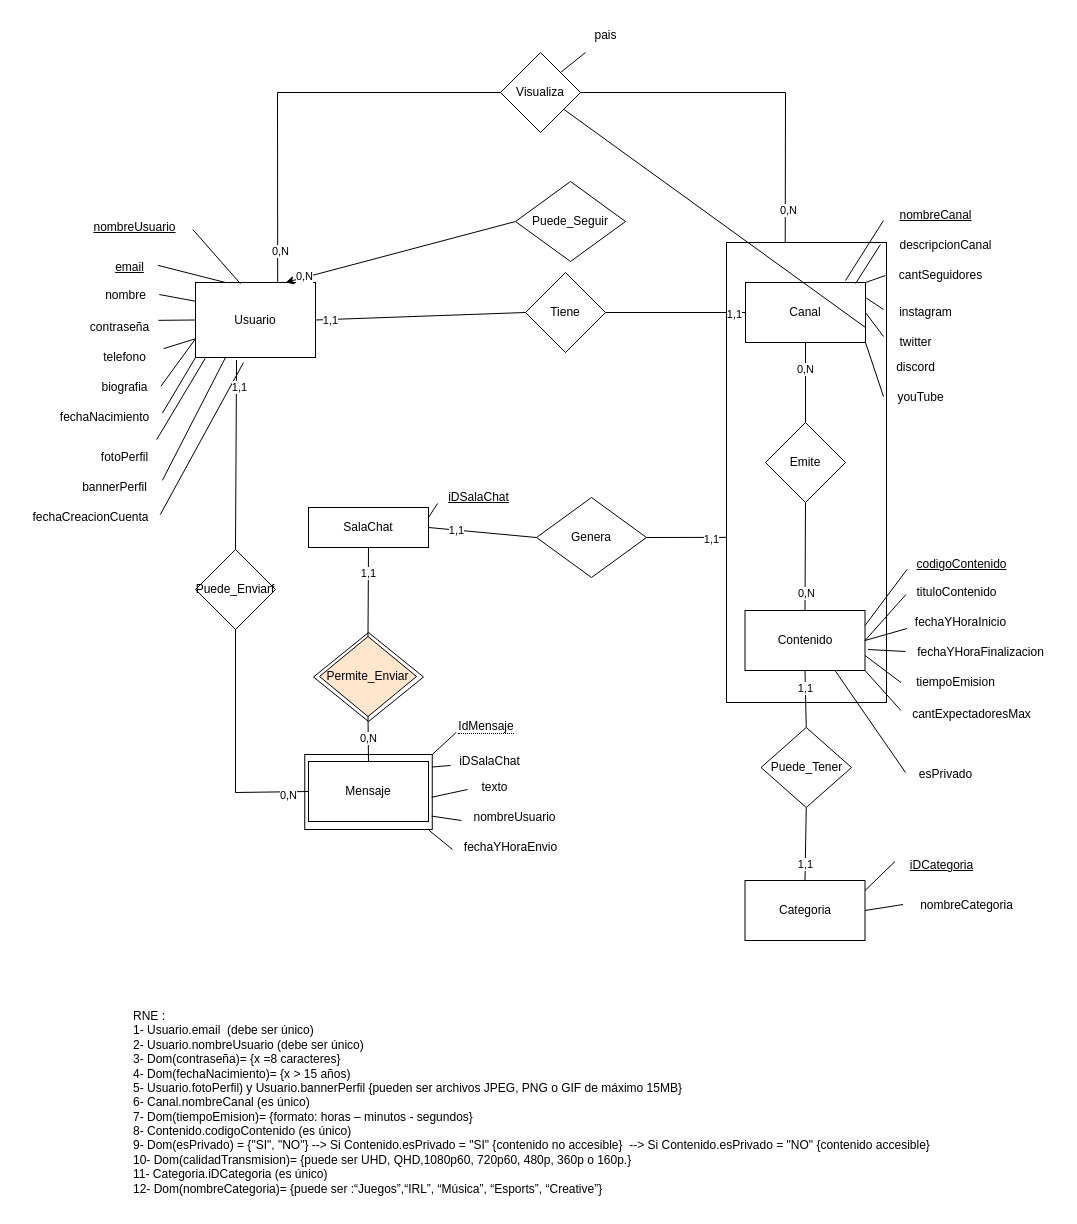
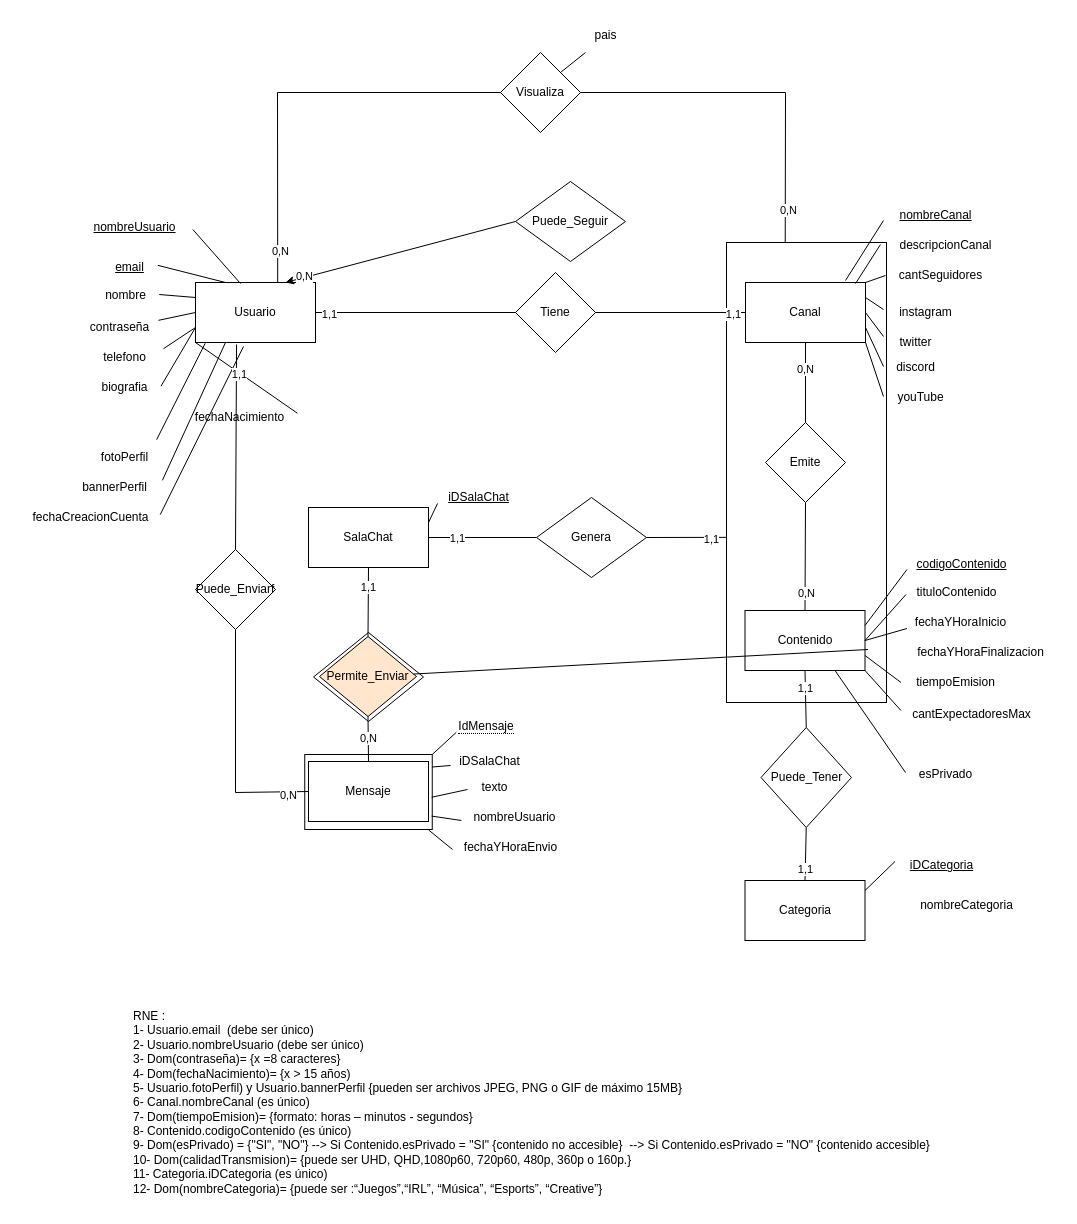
edge "Visualiza" -- "Canal": now "discord" -- "Canal"
node "Tiene": moved (566, 313) -> (556, 313)
node "Usuario": size 120x75 -> 120x60
node "fechaNacimiento": moved (105, 418) -> (240, 418)
node "SalaChat": size 120x40 -> 120x60
edge "Contenido" -- "fechaYHoraFinalizacion": now "Contenido" -- "Permite_Enviar"
node "Puede_Tener": size 91x80 -> 91x100
edge "nombreCategoria" -- "Categoria": removed
